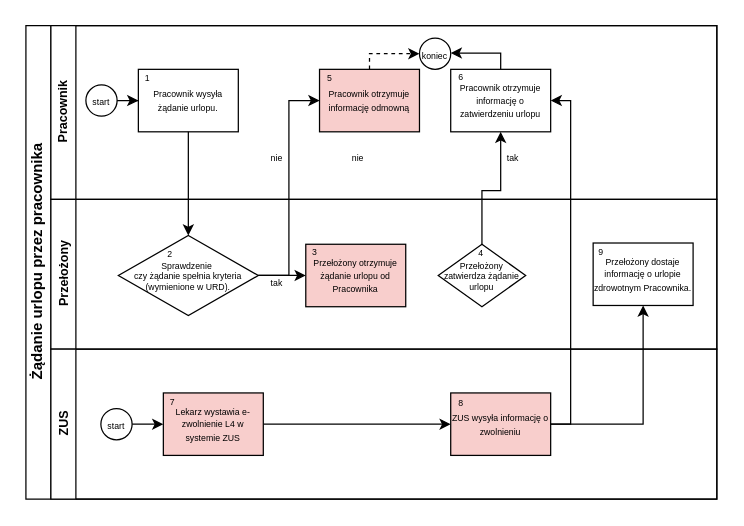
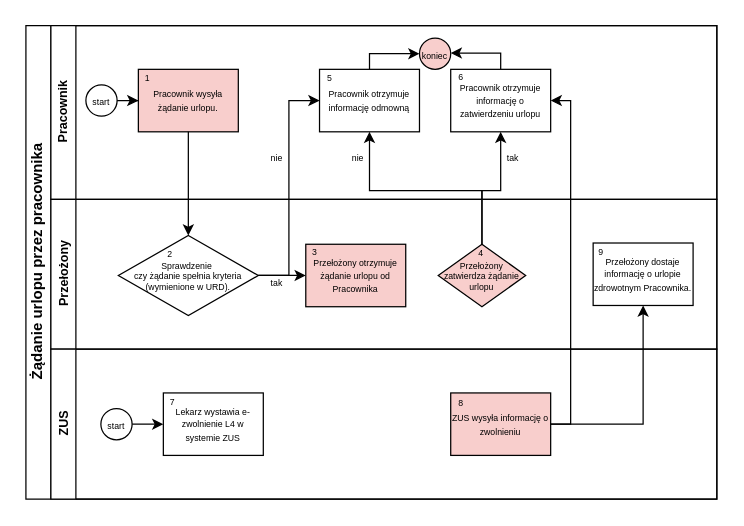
edge "Pracownik otrzymuje informację odmowną" -> "koniec": style dashed -> solid
node "koniec": fillcolor #ffffff -> #f8cecc
node "Pracownik wysyła żądanie urlopu.": fillcolor #ffffff -> #f8cecc
node "Pracownik otrzymuje informację odmowną": fillcolor #f8cecc -> #ffffff
edge "Przełożony zatwierdza żądanie urlopu" -> "Pracownik otrzymuje informację odmowną": added
node "Przełożony zatwierdza żądanie urlopu": fillcolor #ffffff -> #f8cecc
node "Lekarz wystawia e-zwolnienie L4 w systemie ZUS": fillcolor #f8cecc -> #ffffff
edge "Lekarz wystawia e-zwolnienie L4 w systemie ZUS" -> "ZUS wysyła informację o zwolnieniu": removed
